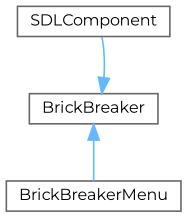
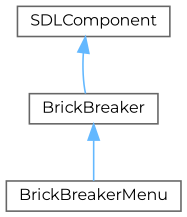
edge "SDLComponent" -> "BrickBreaker": reversed
